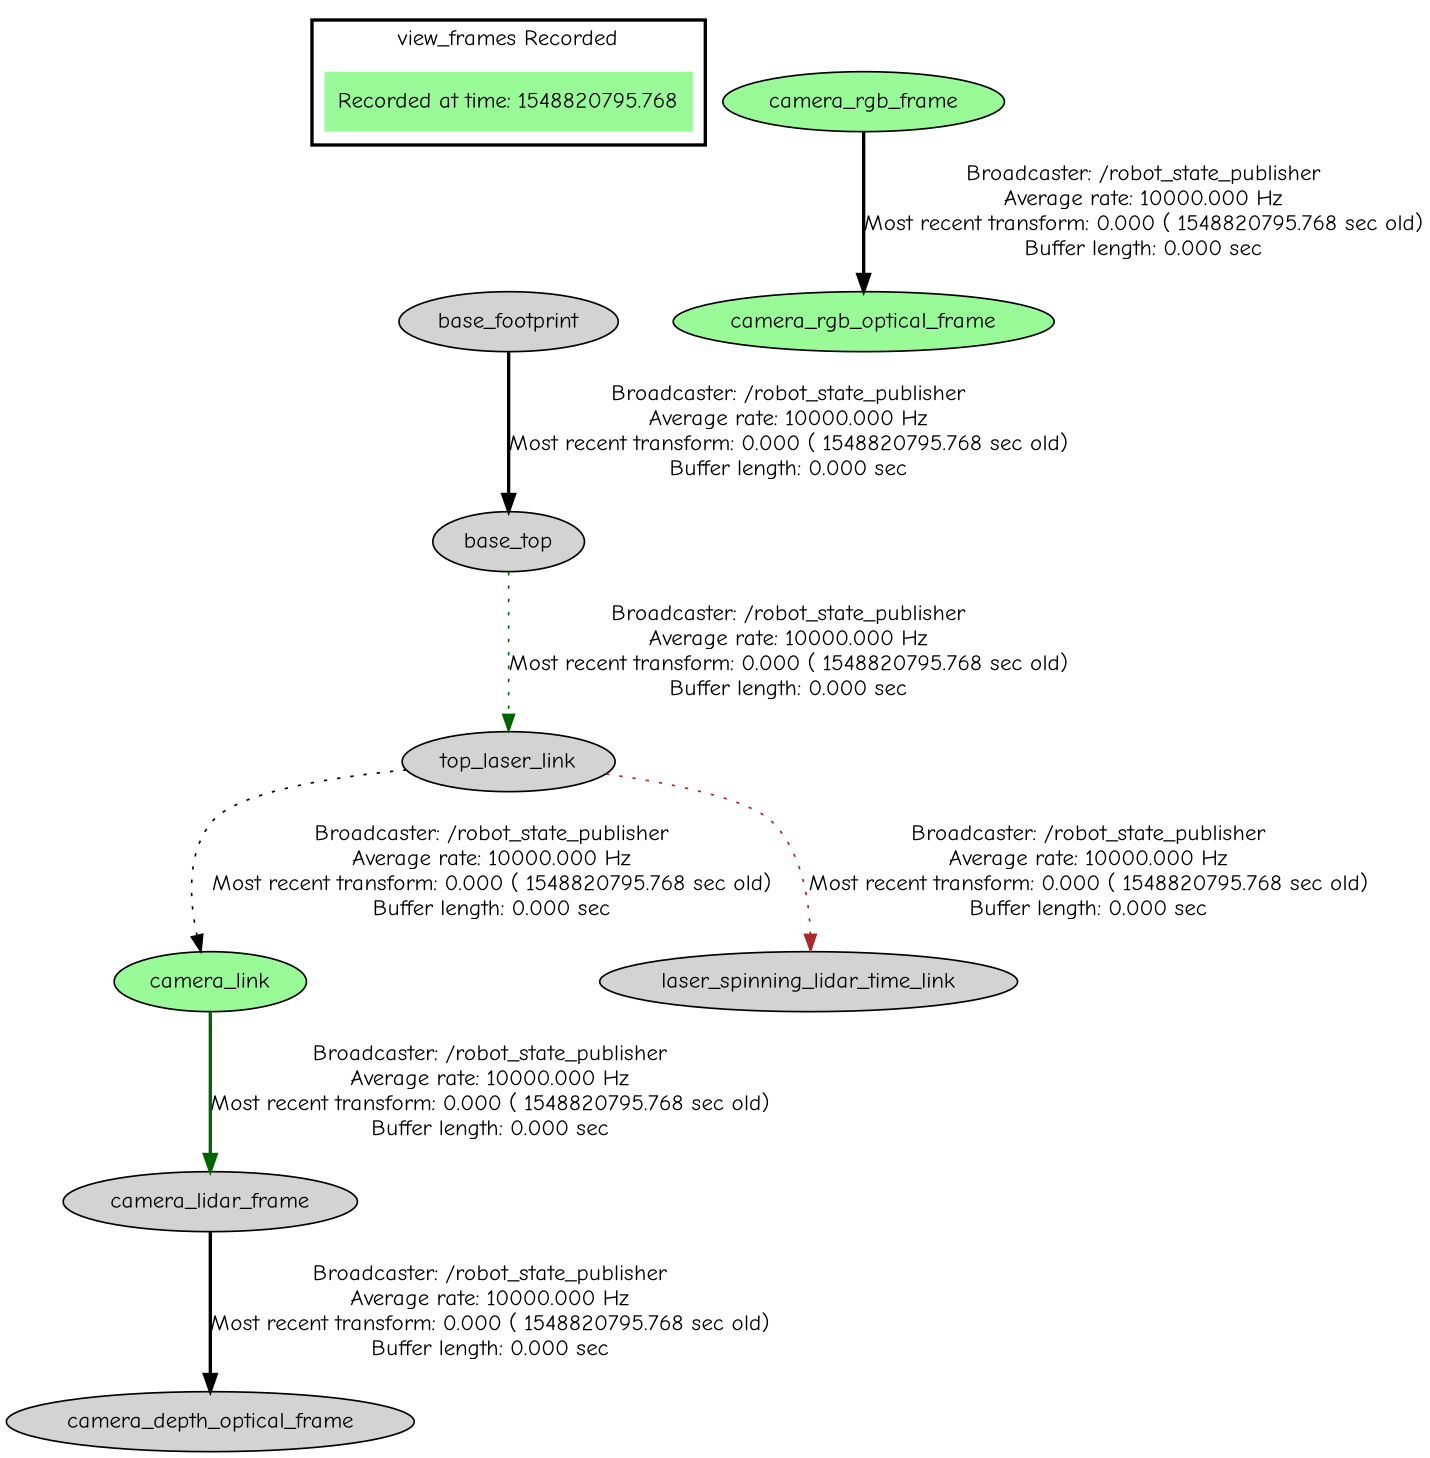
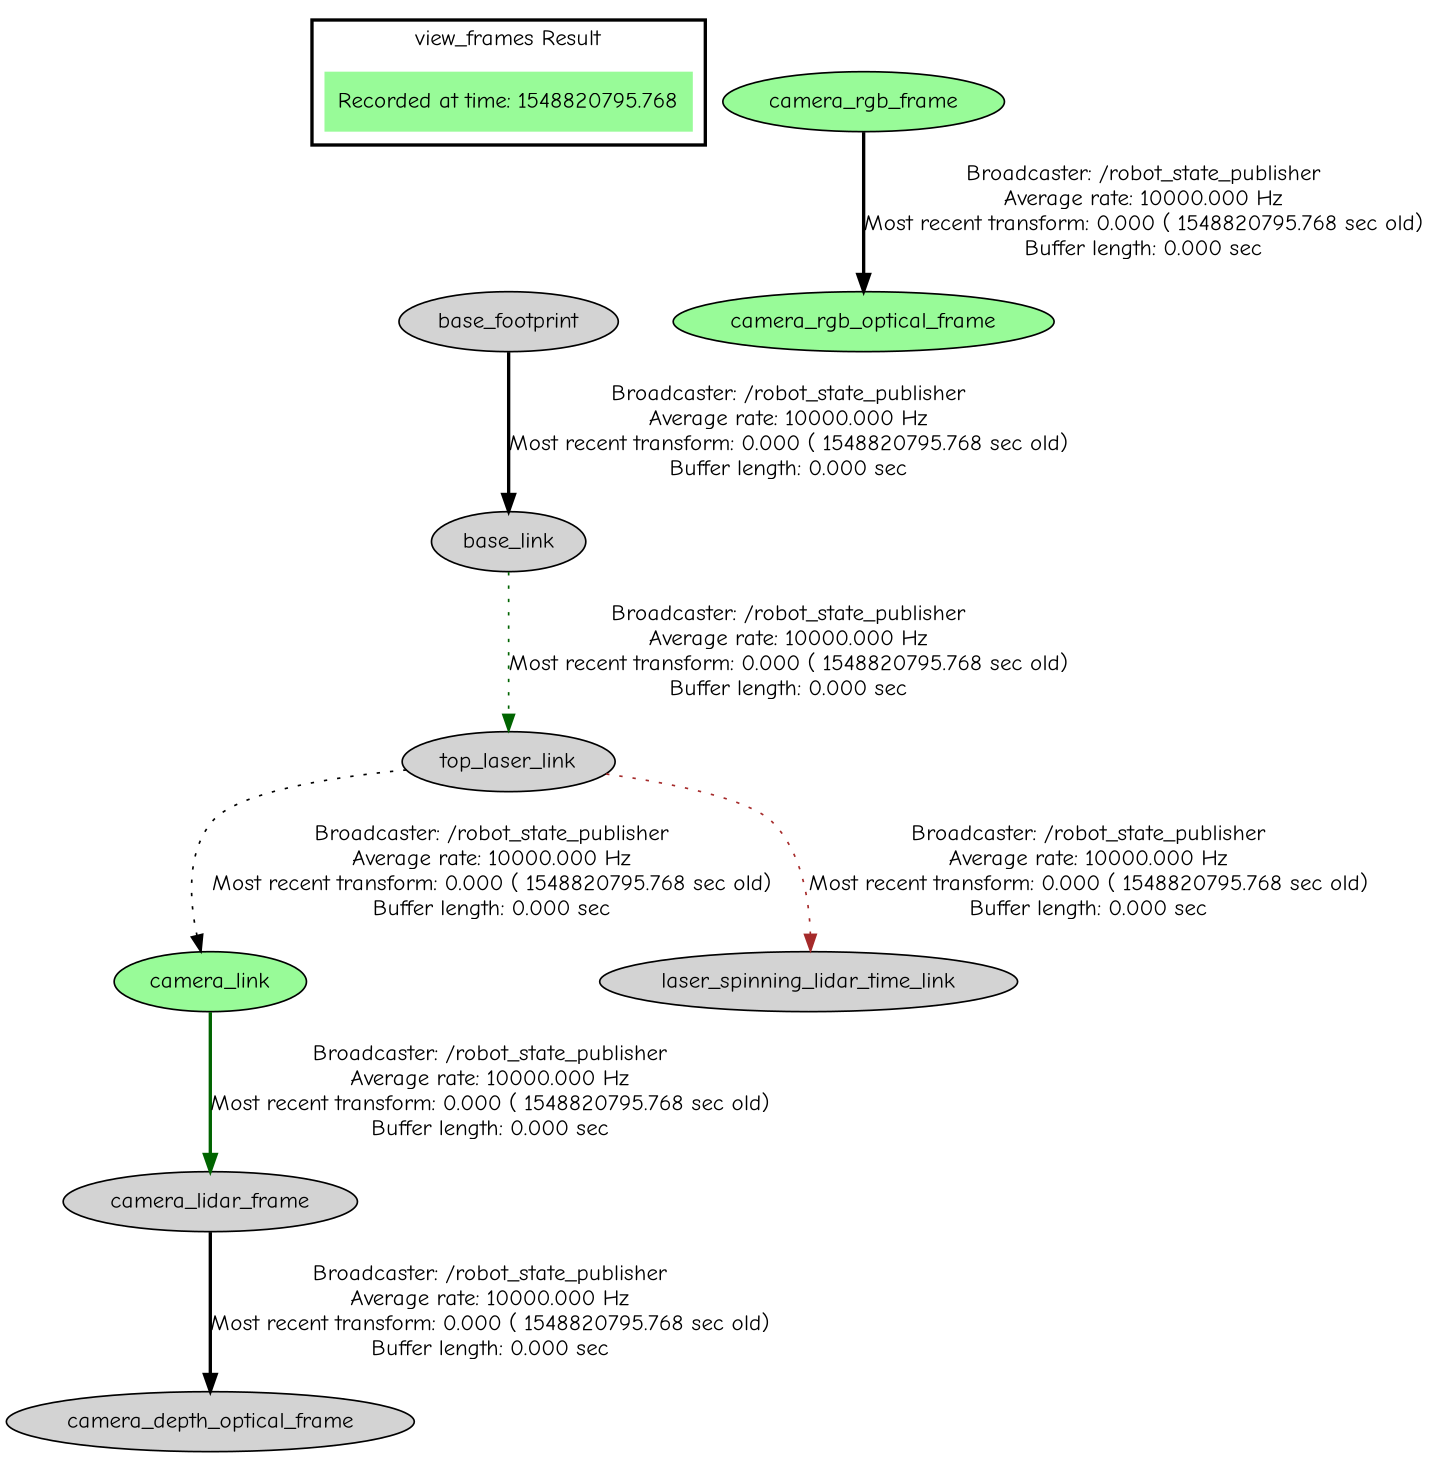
cluster "view_frames Recorded": label "view_frames Recorded" -> "view_frames Result"
node "base_top": label "base_top" -> "base_link"
